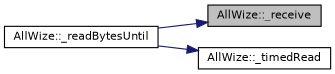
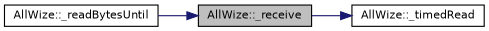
edge "AllWize::_readBytesUntil" -> "AllWize::_timedRead": now "AllWize::_receive" -> "AllWize::_timedRead"
